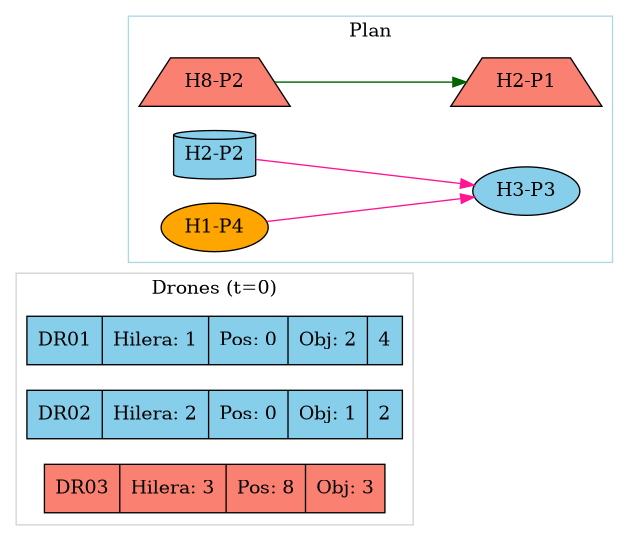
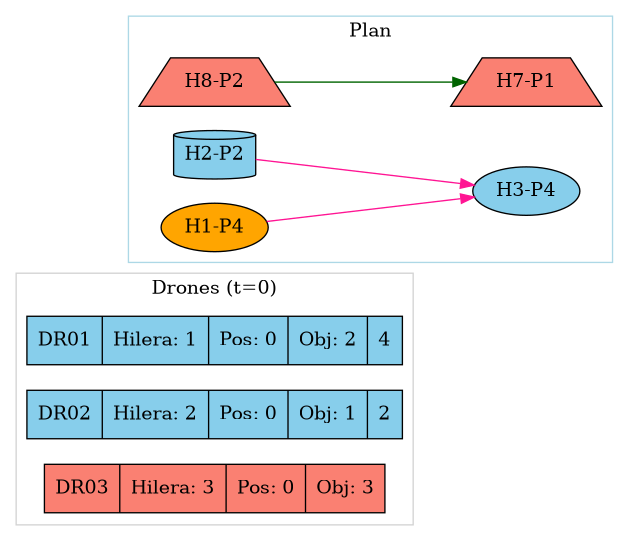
node "H2-P1": label "H2-P1" -> "H7-P1"
node "H3-P3": label "H3-P3" -> "H3-P4"
node "DR03": text "Pos: 8" -> "Pos: 0"
